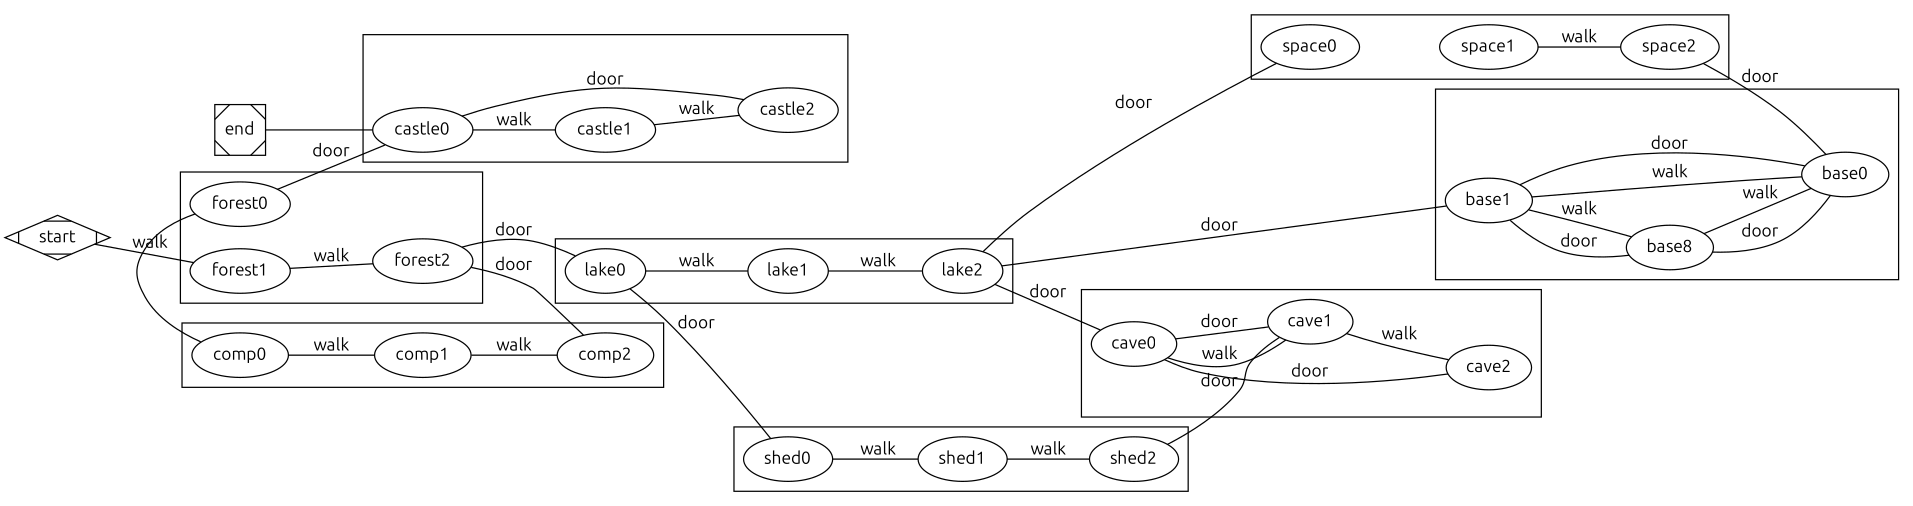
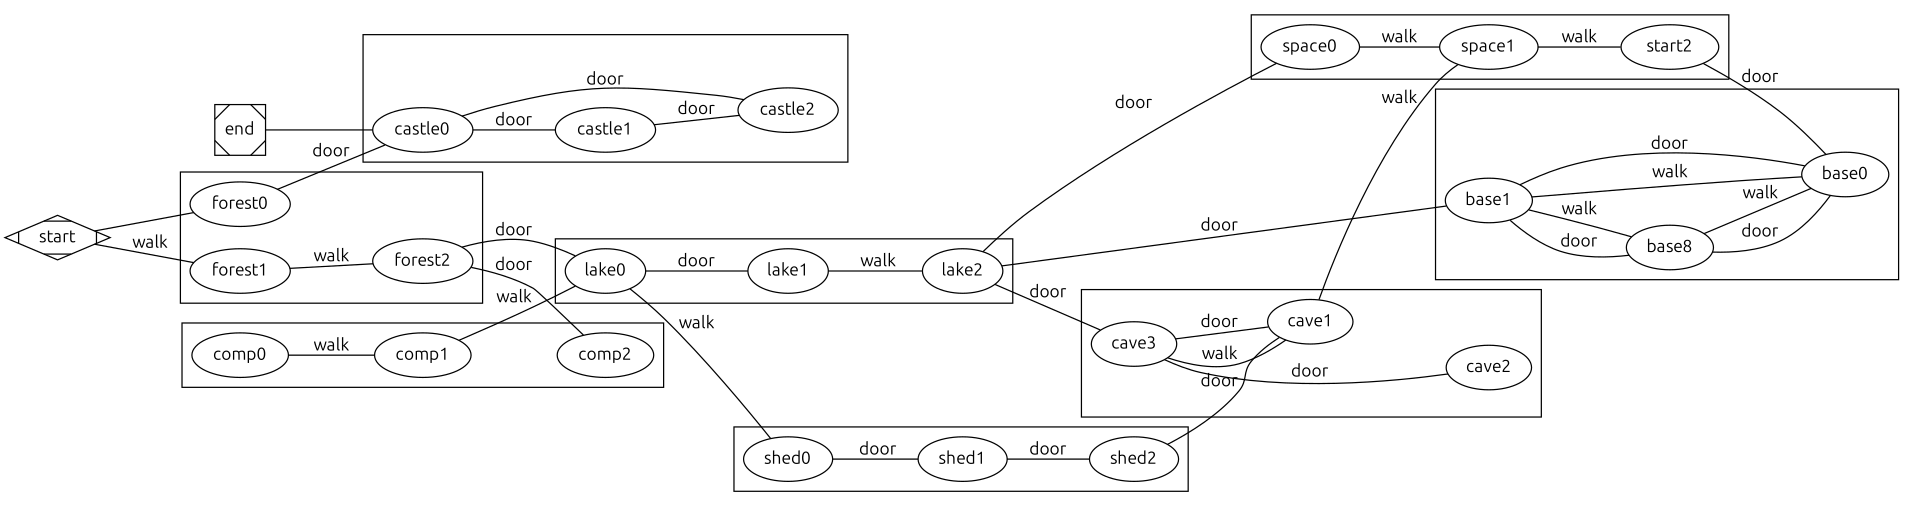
edge "space0" -- "space1": added, label "walk"
node "space2": label "space2" -> "start2"
edge "castle2" -- "castle1": label "walk" -> "door"
edge "castle0" -- "castle1": label "walk" -> "door"
edge "lake0" -- "lake1": label "walk" -> "door"
edge "forest0" -- "comp0": now "forest0" -- "start"
edge "lake0" -- "shed0": label "door" -> "walk"
node "cave0": label "cave0" -> "cave3"
edge "cave1" -- "cave2": now "cave1" -- "space1"
edge "comp1" -- "comp2": now "comp1" -- "lake0"
edge "shed0" -- "shed1": label "walk" -> "door"
edge "shed1" -- "shed2": label "walk" -> "door"
